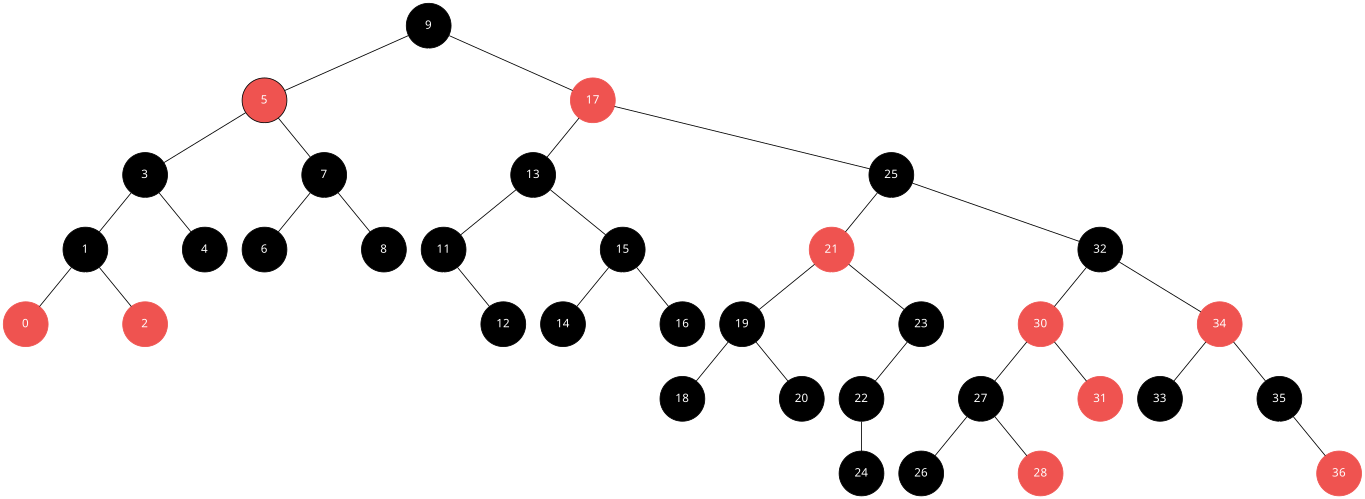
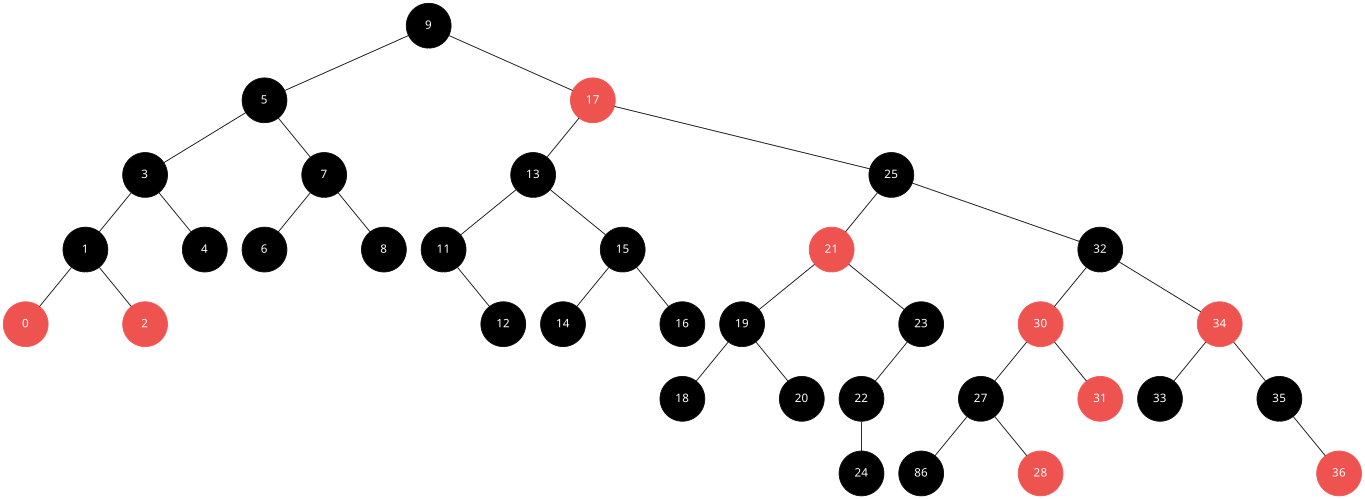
node "5": fillcolor #ef5350 -> black
node "26": label "26" -> "86"
